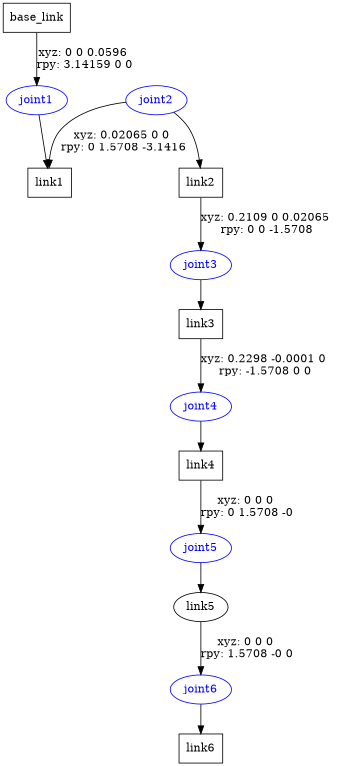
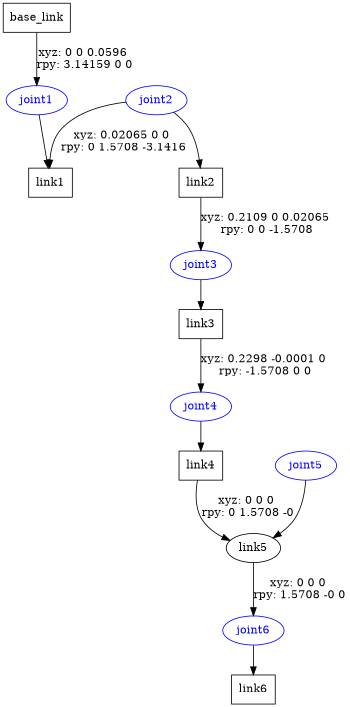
edge "link4" -> "joint5": now "link4" -> "link5"
